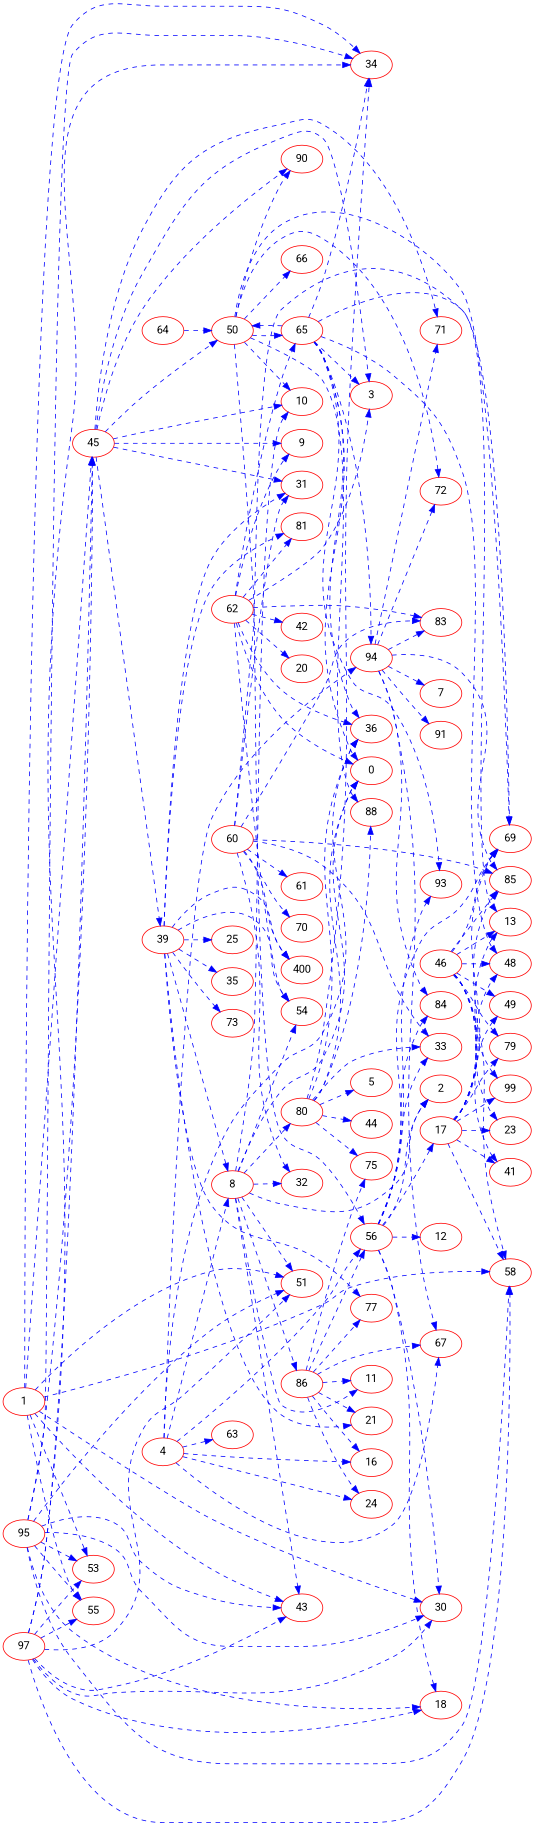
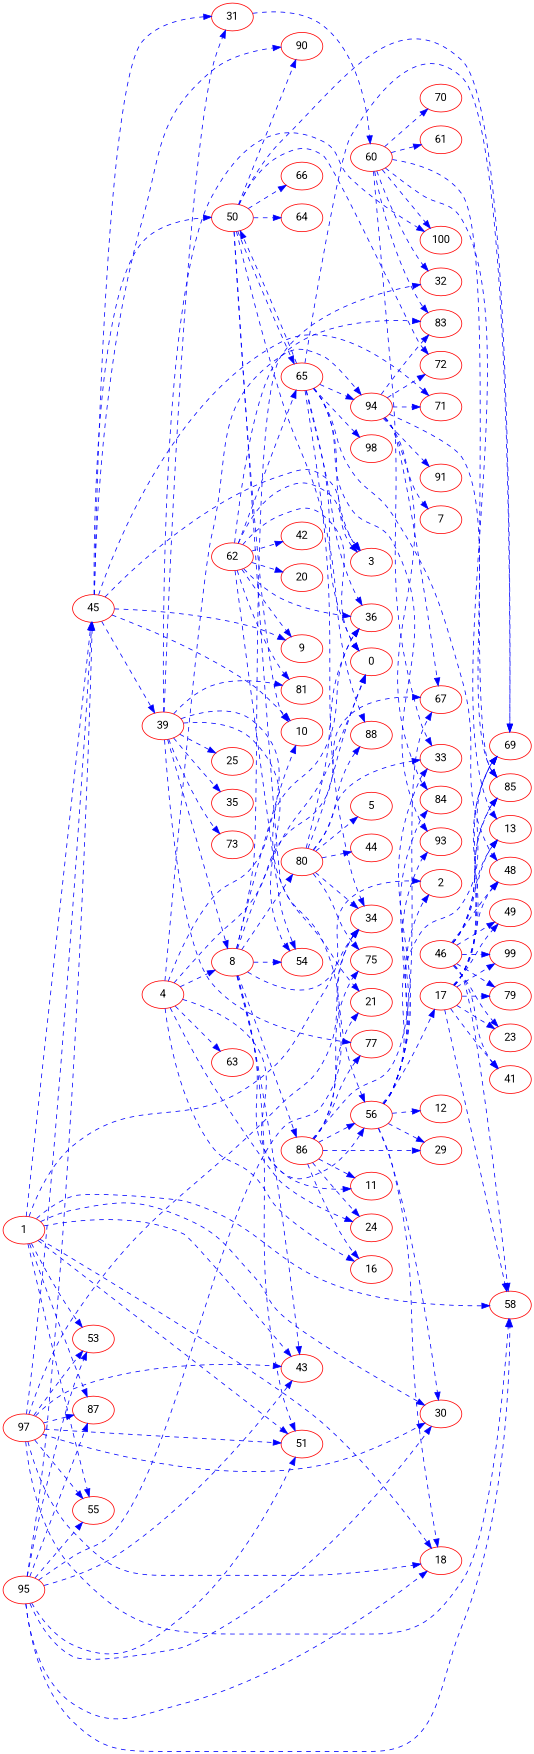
edge "64" -> "50": reversed
node "98": added
edge "60" -> "31": reversed
node "400": label "400" -> "100"
node "29": added
edge "1" -> "18": added
node "87": added
